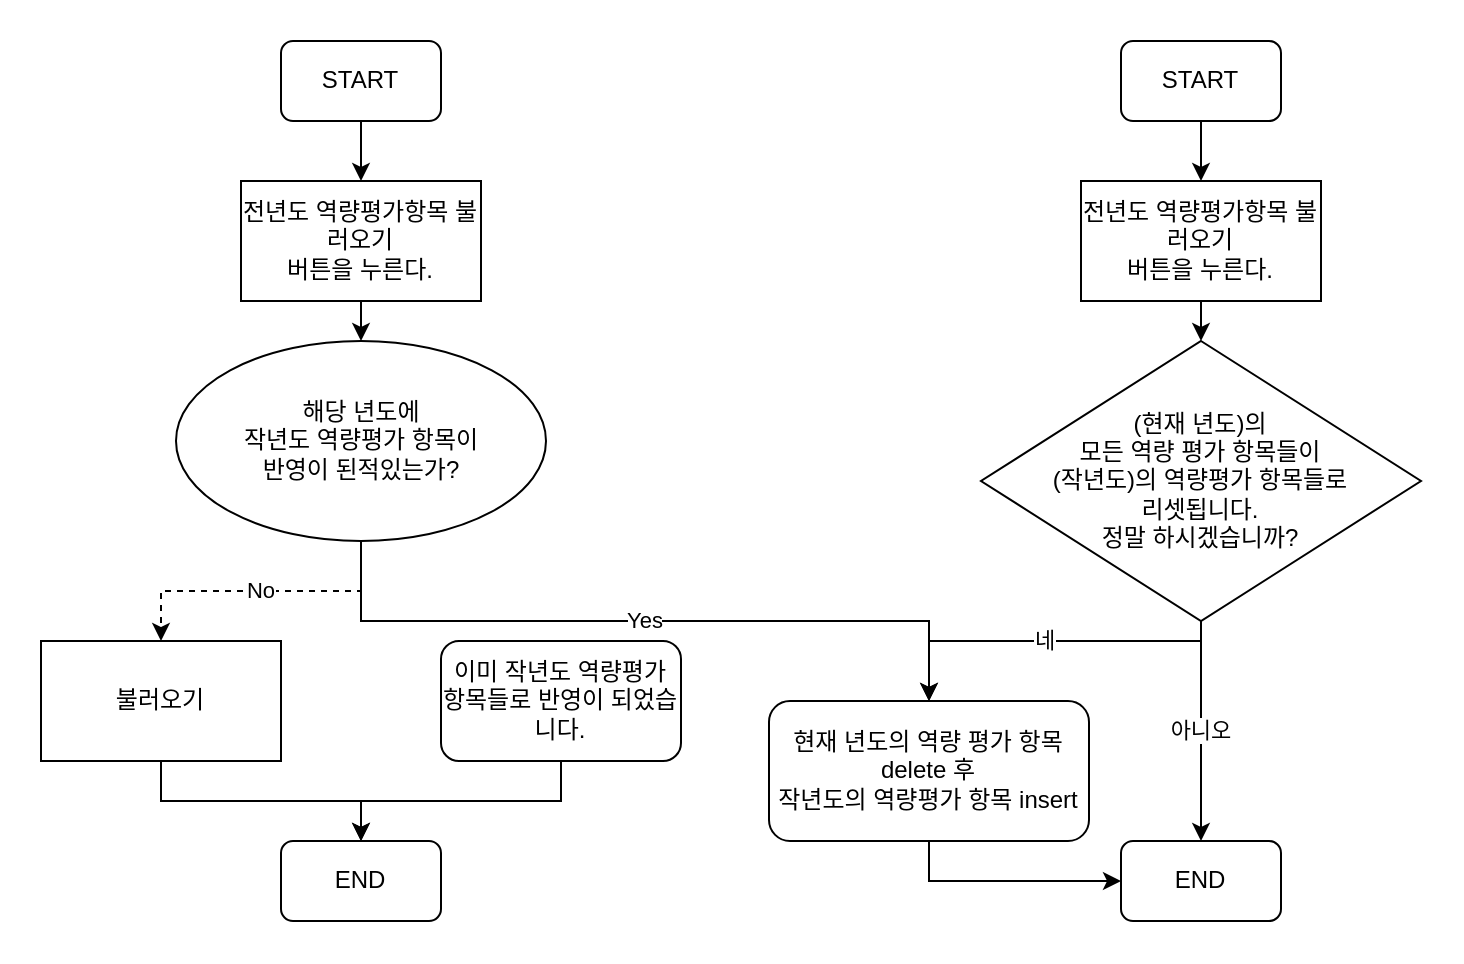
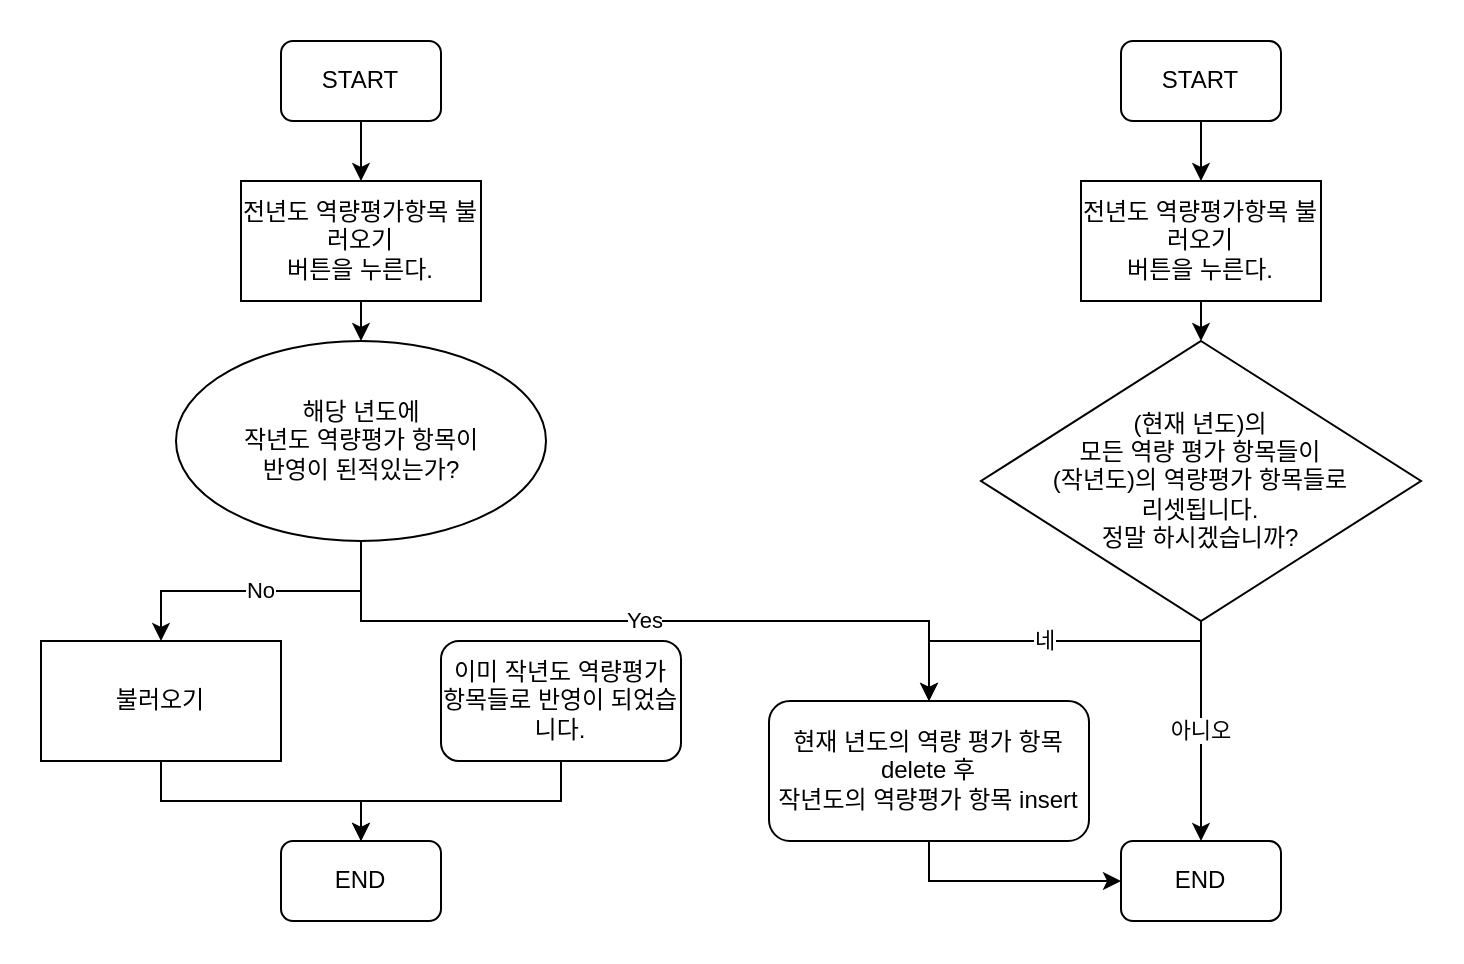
edge "해당 년도에 작년도 역량평가 항목이 반영이 된적있는가?" -> "불러오기": style dashed -> solid
